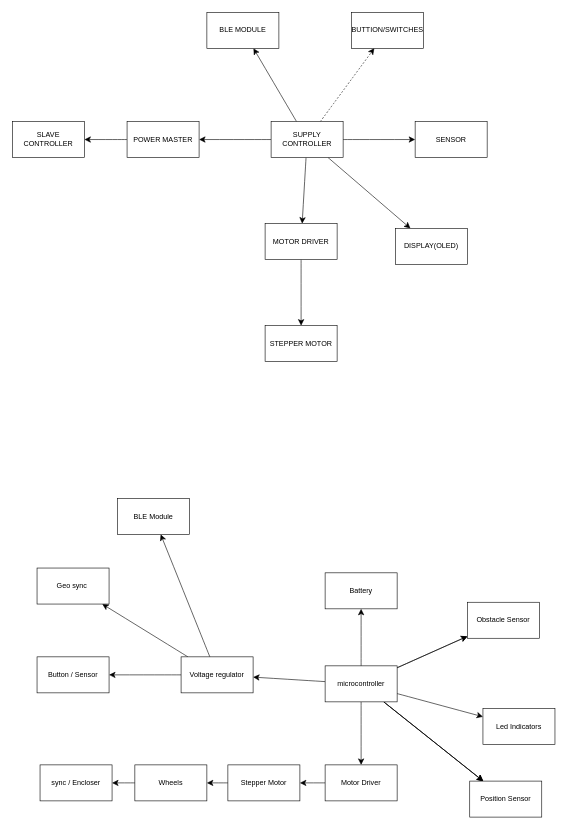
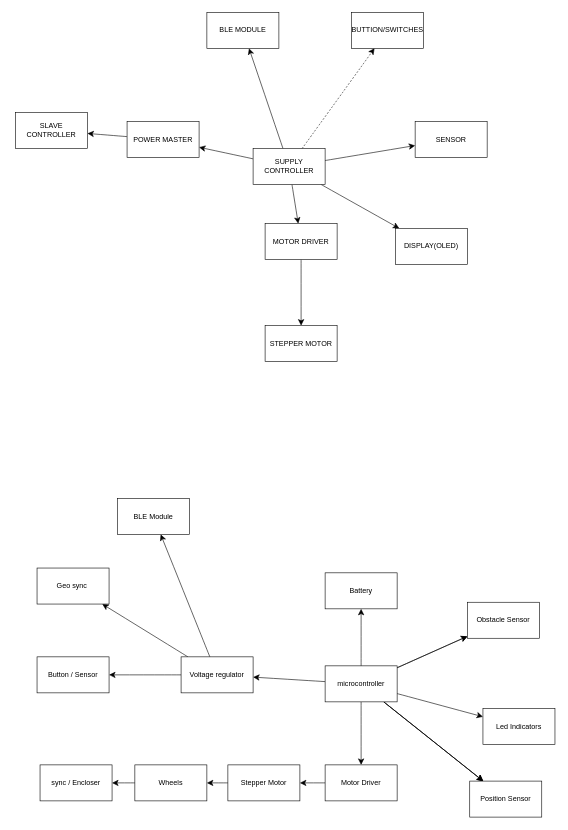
node "SLAVE CONTROLLER": moved (48, 140) -> (51, 131)
node "SUPPLY CONTROLLER": moved (307, 140) -> (289, 167)
